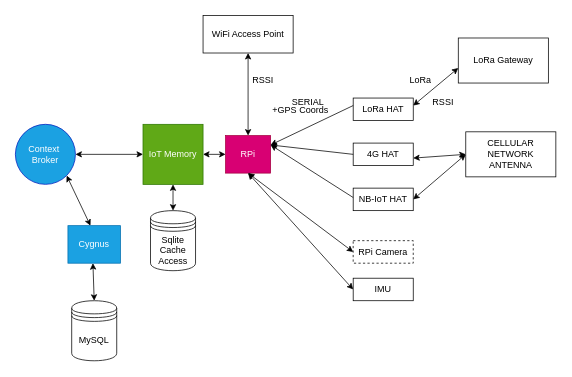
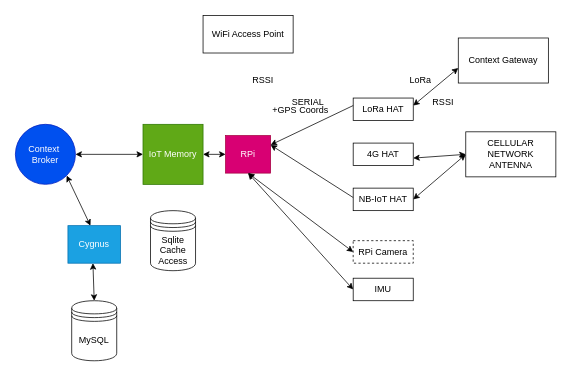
node "LoRa Gateway": label "LoRa Gateway" -> "Context Gateway"
edge "WiFi Access Point" -- "RPi": removed
edge "4G HAT" -> "RPi": removed
node "Context Broker": fillcolor #1ba1e2 -> #0050ef
edge "IoT Memory" -- "Sqlite Cache Access": removed
